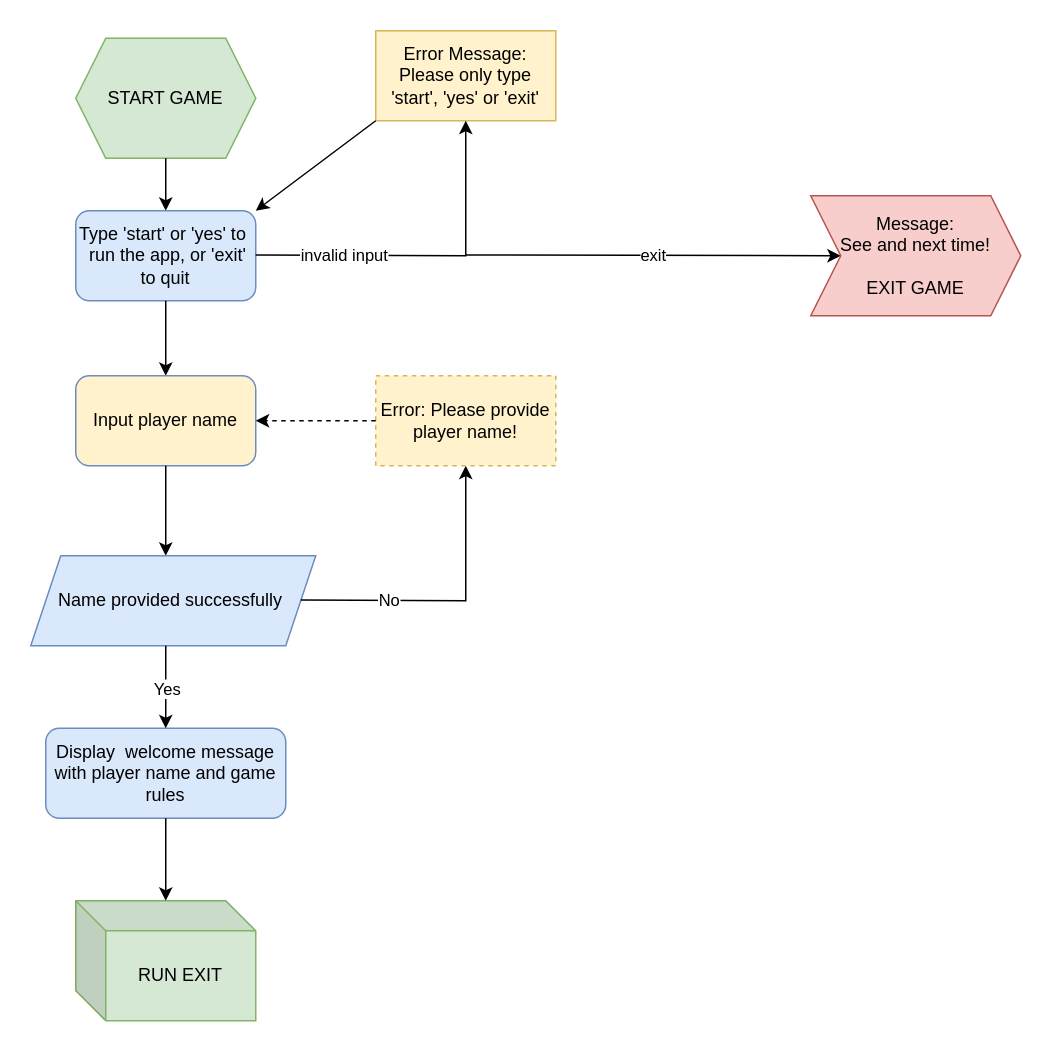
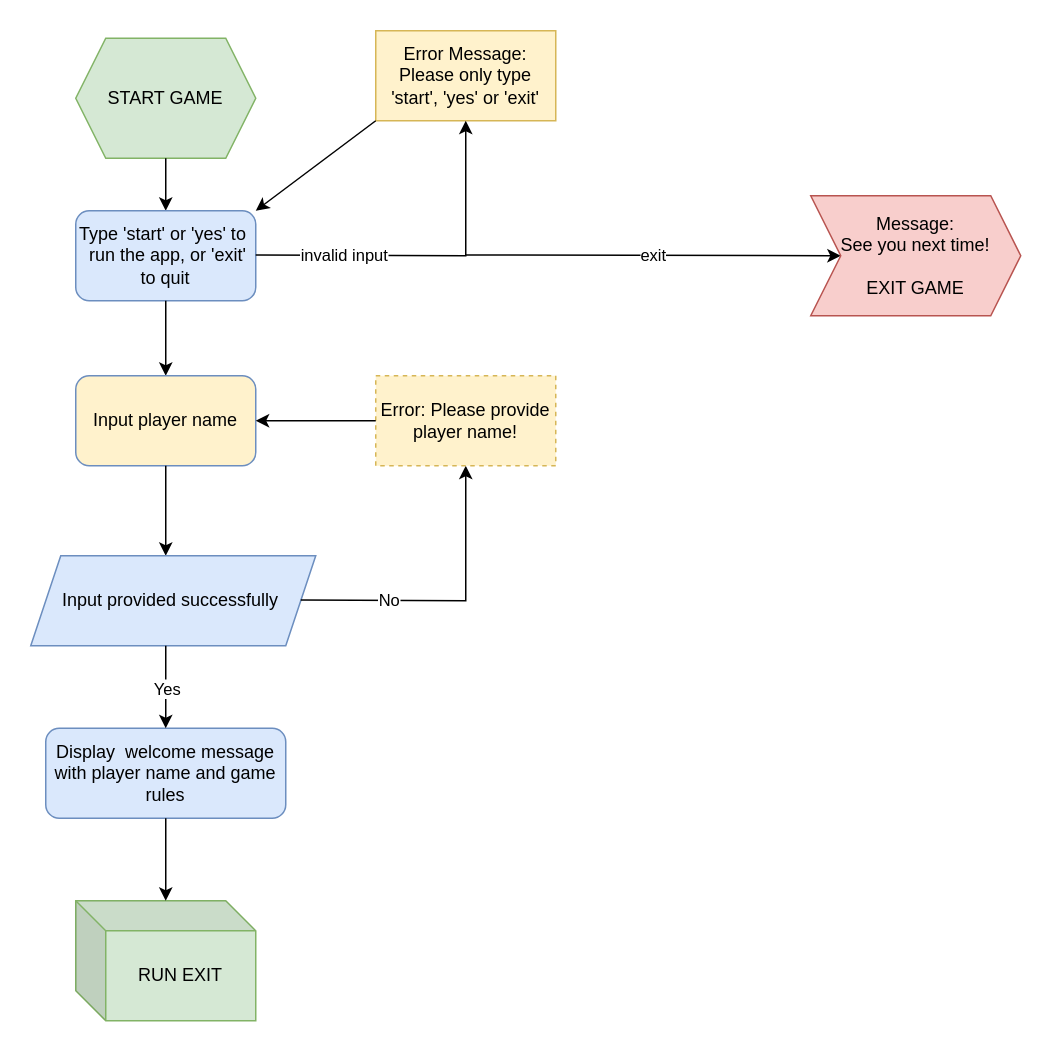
node "Message: See and next time! EXIT GAME": label "Message: See and next time! EXIT GAME" -> "Message: See you next time! EXIT GAME"
edge "Error: Please provide player name!" -> "Input player name": style dashed -> solid
node "Name provided successfully": label "Name provided successfully" -> "Input provided successfully"
